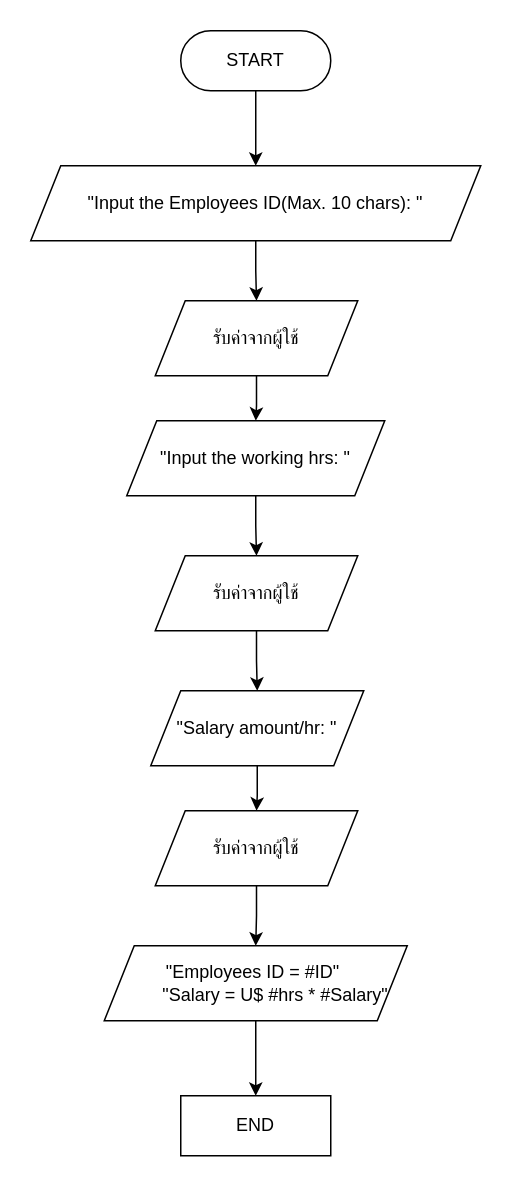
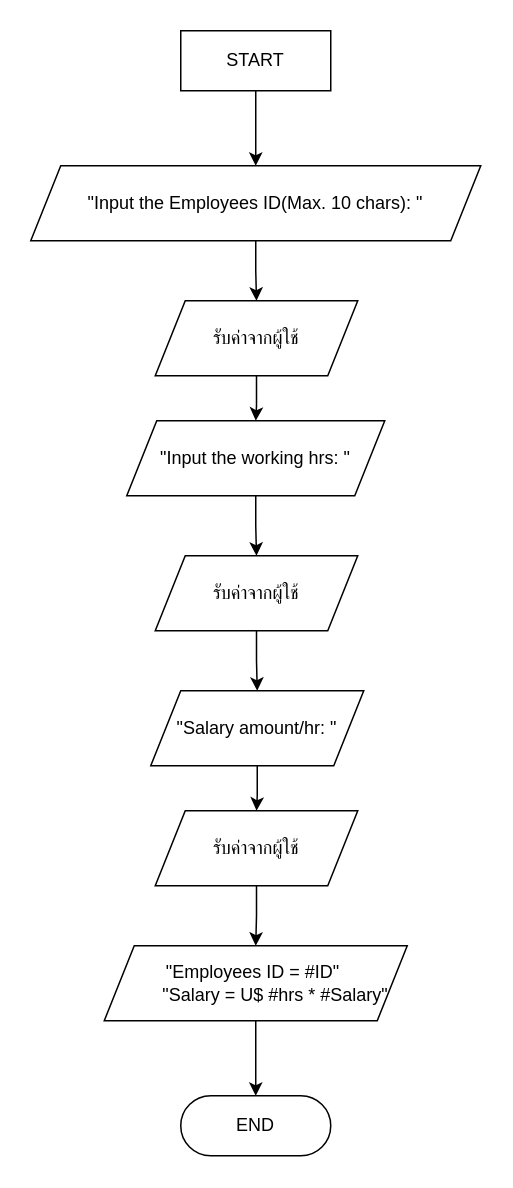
node "START": shape rounded rectangle -> rectangle
node "END": shape rectangle -> rounded rectangle
